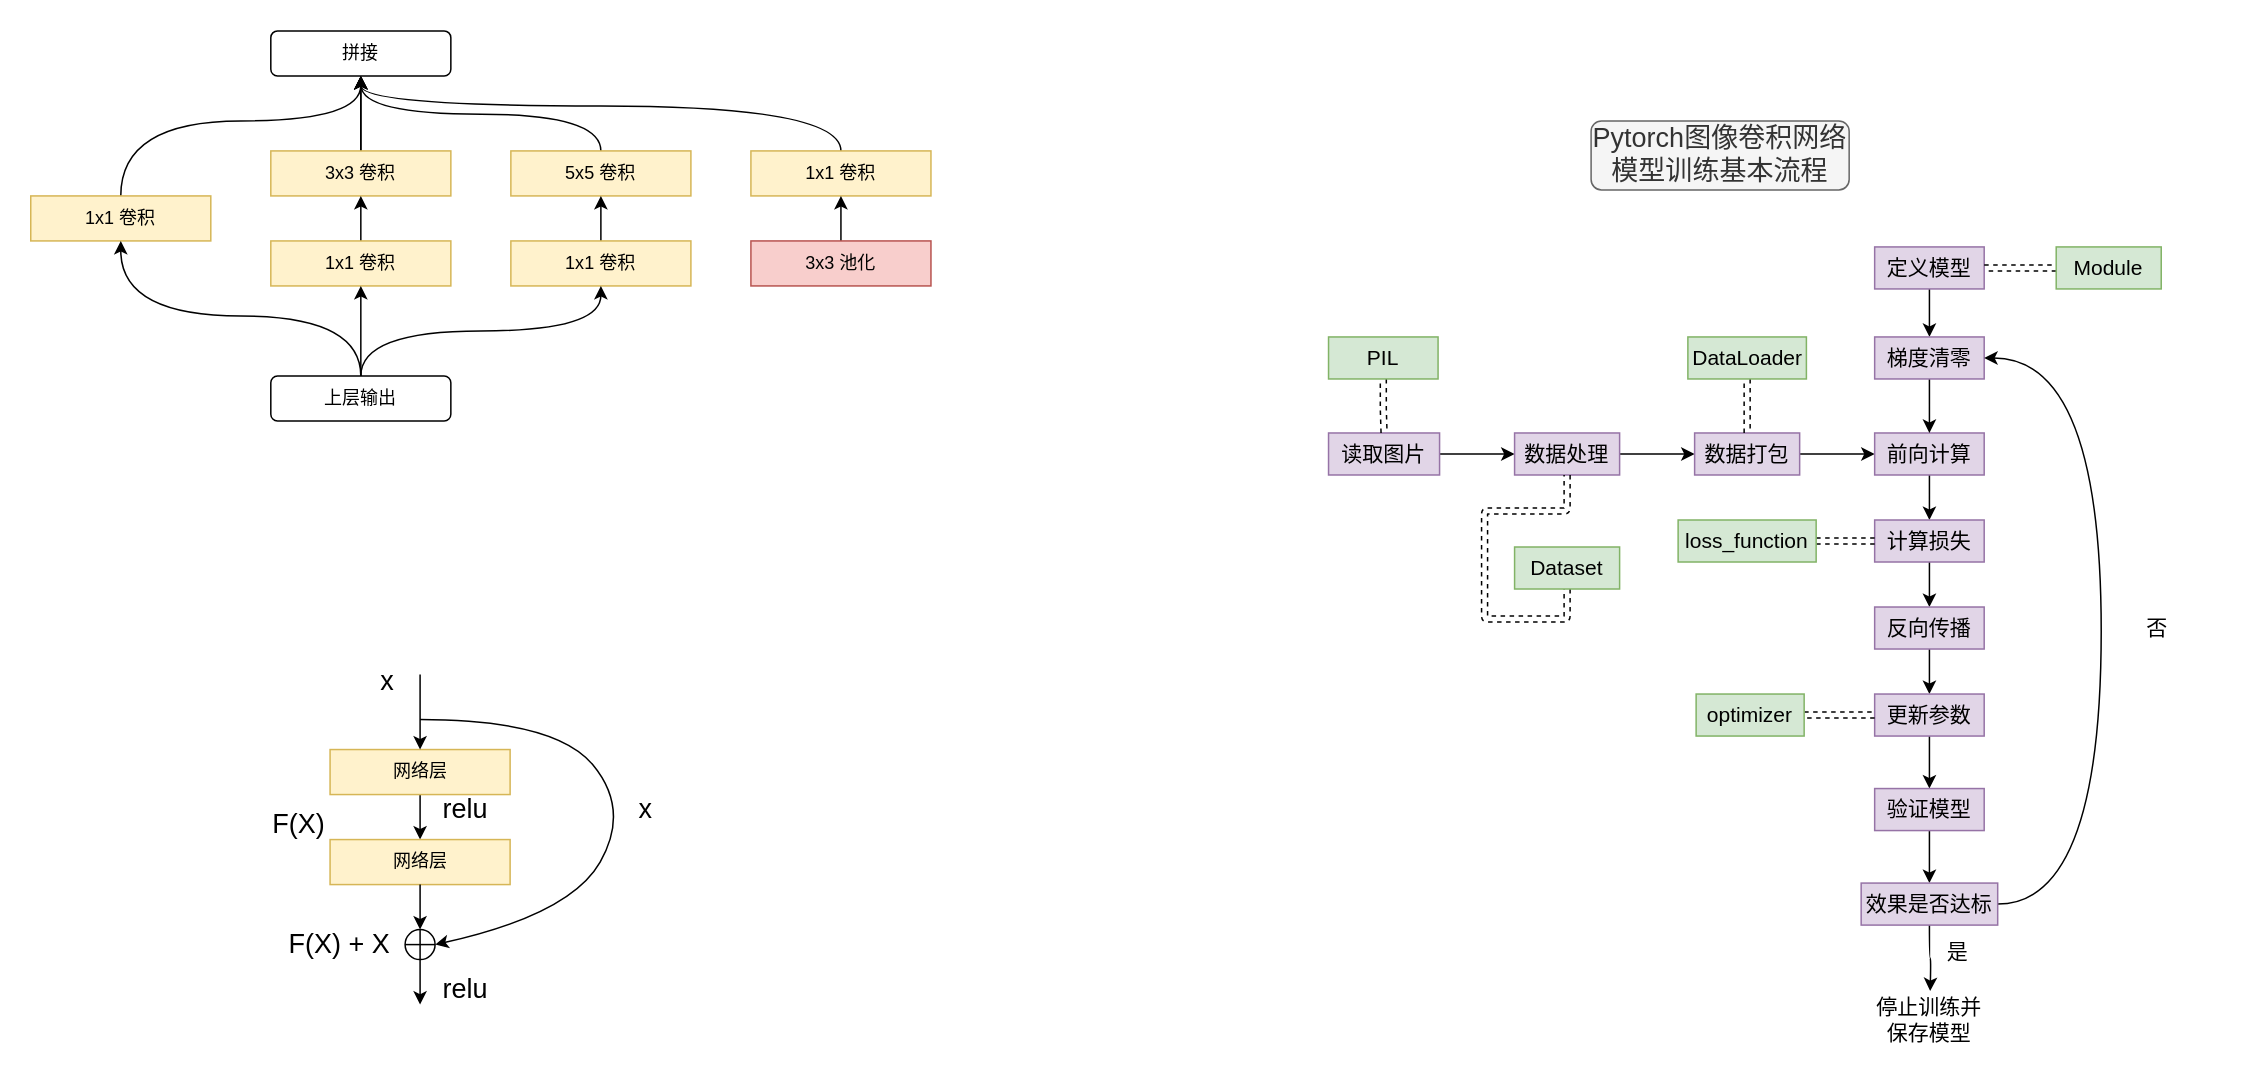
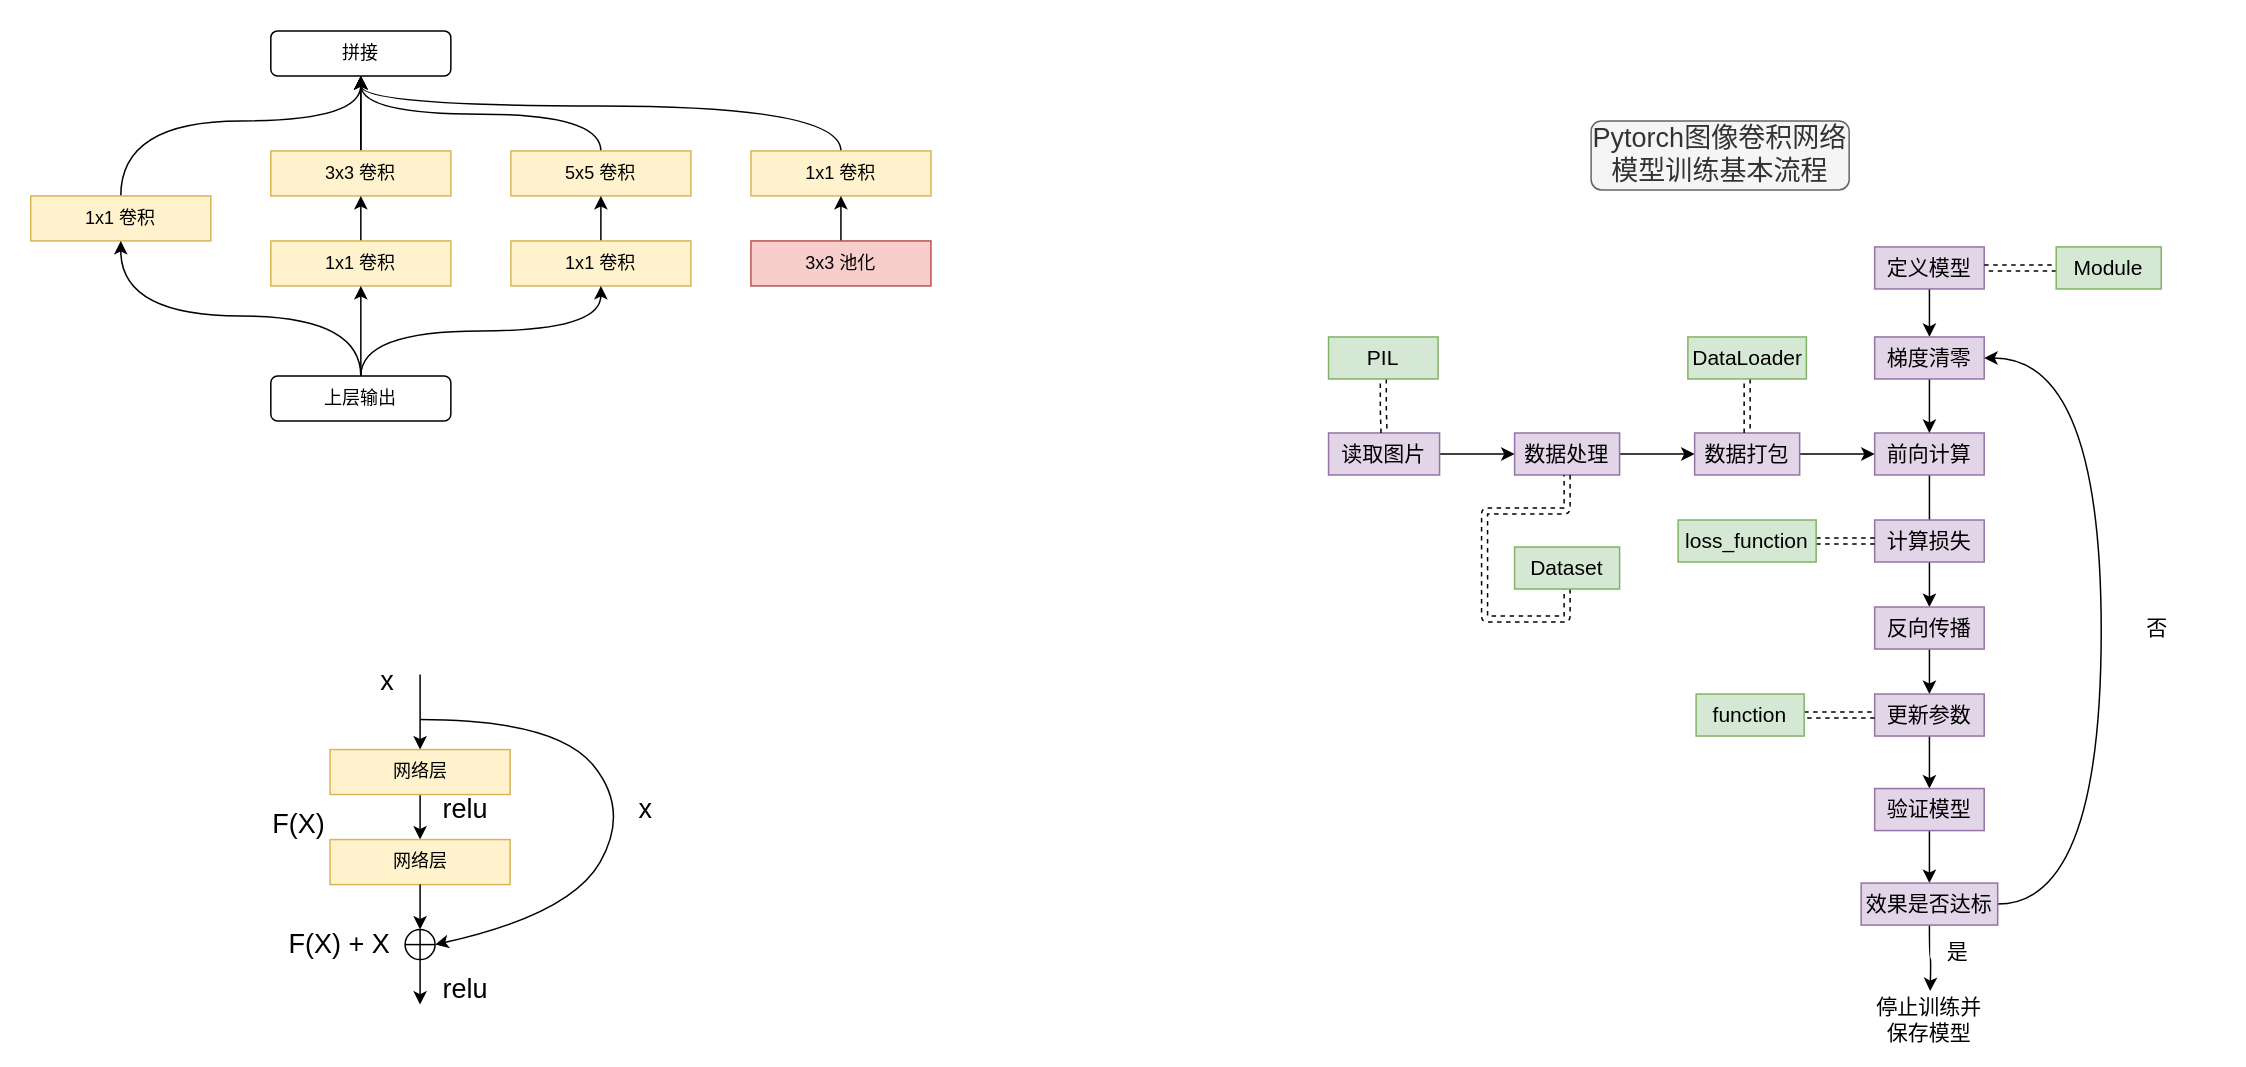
edge "前向计算" -> "计算损失": arrowhead classic -> none
node "optimizer": label "optimizer" -> "function"
